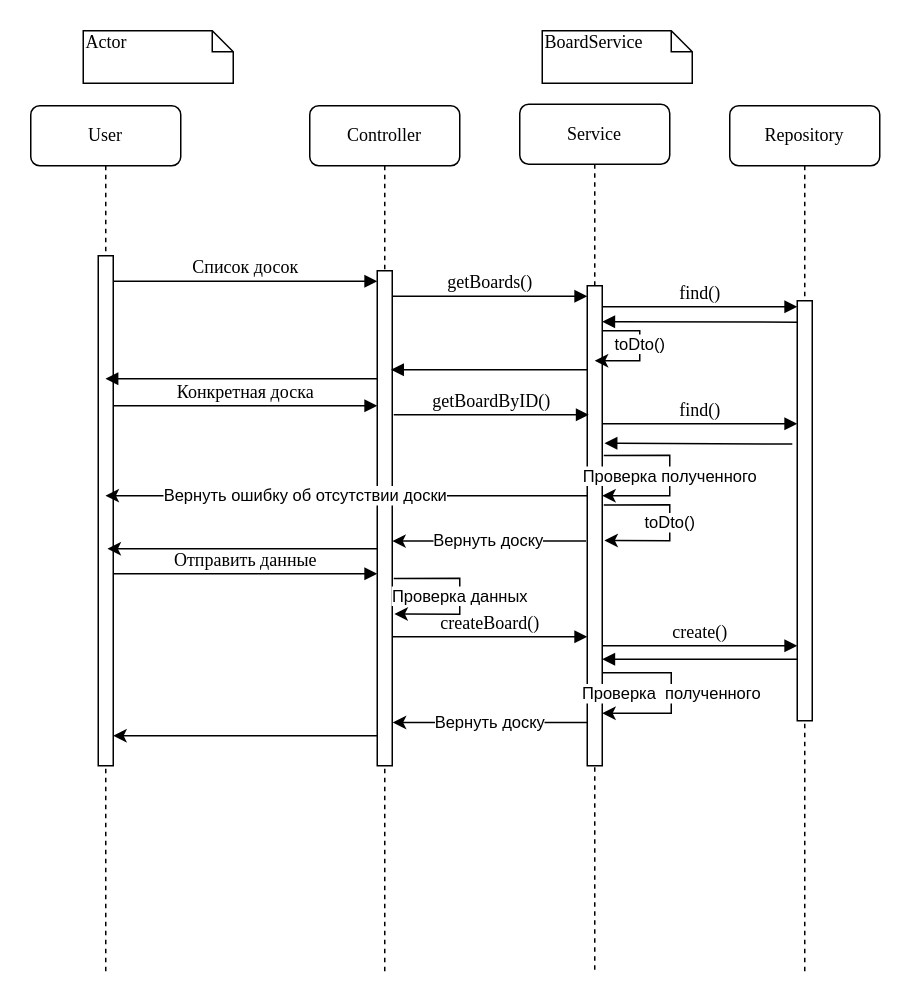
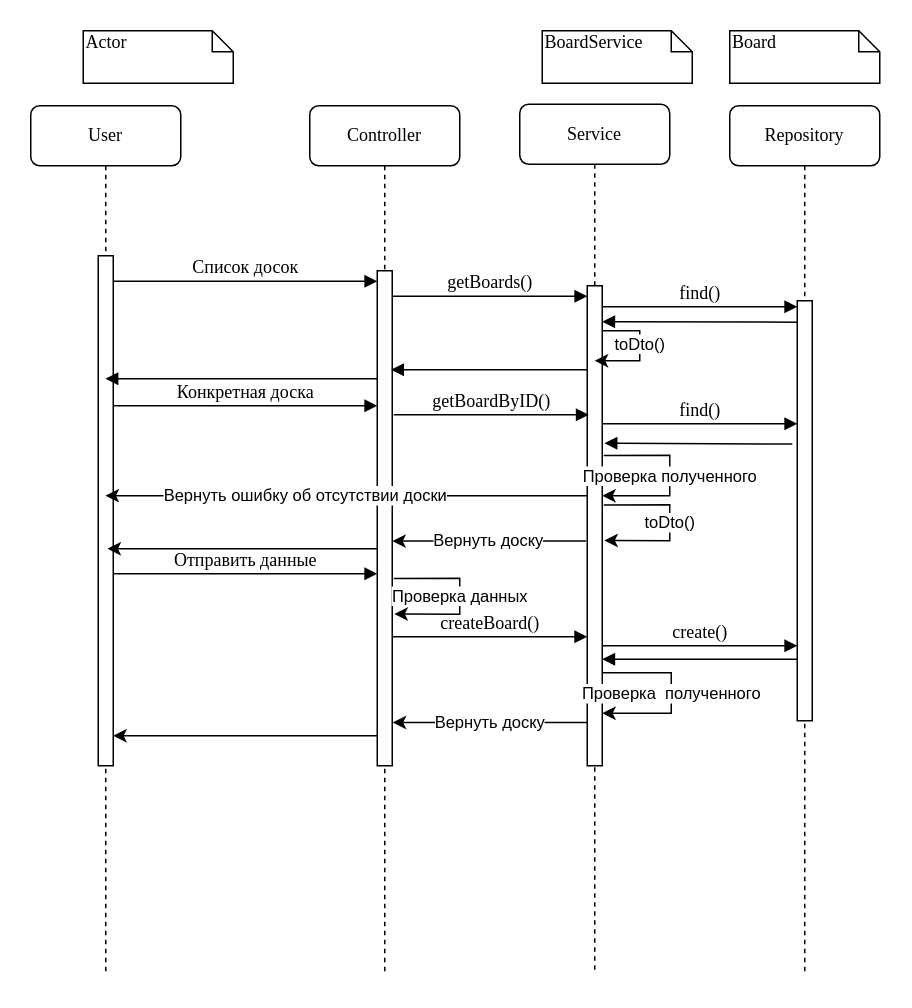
node "Board": added
